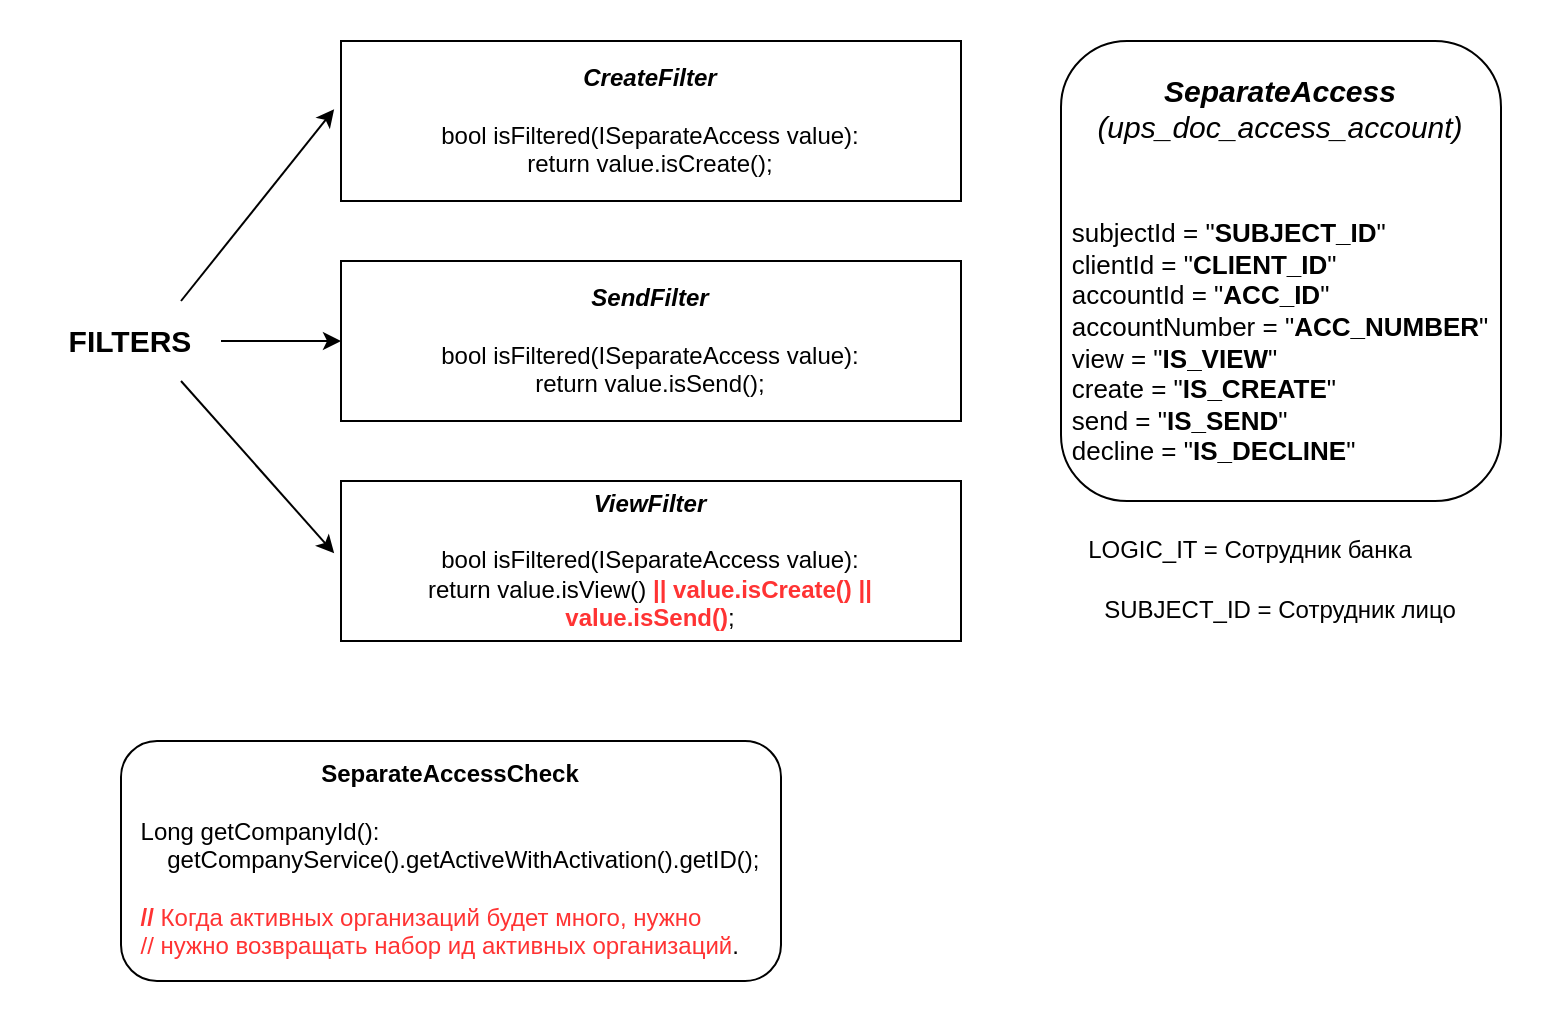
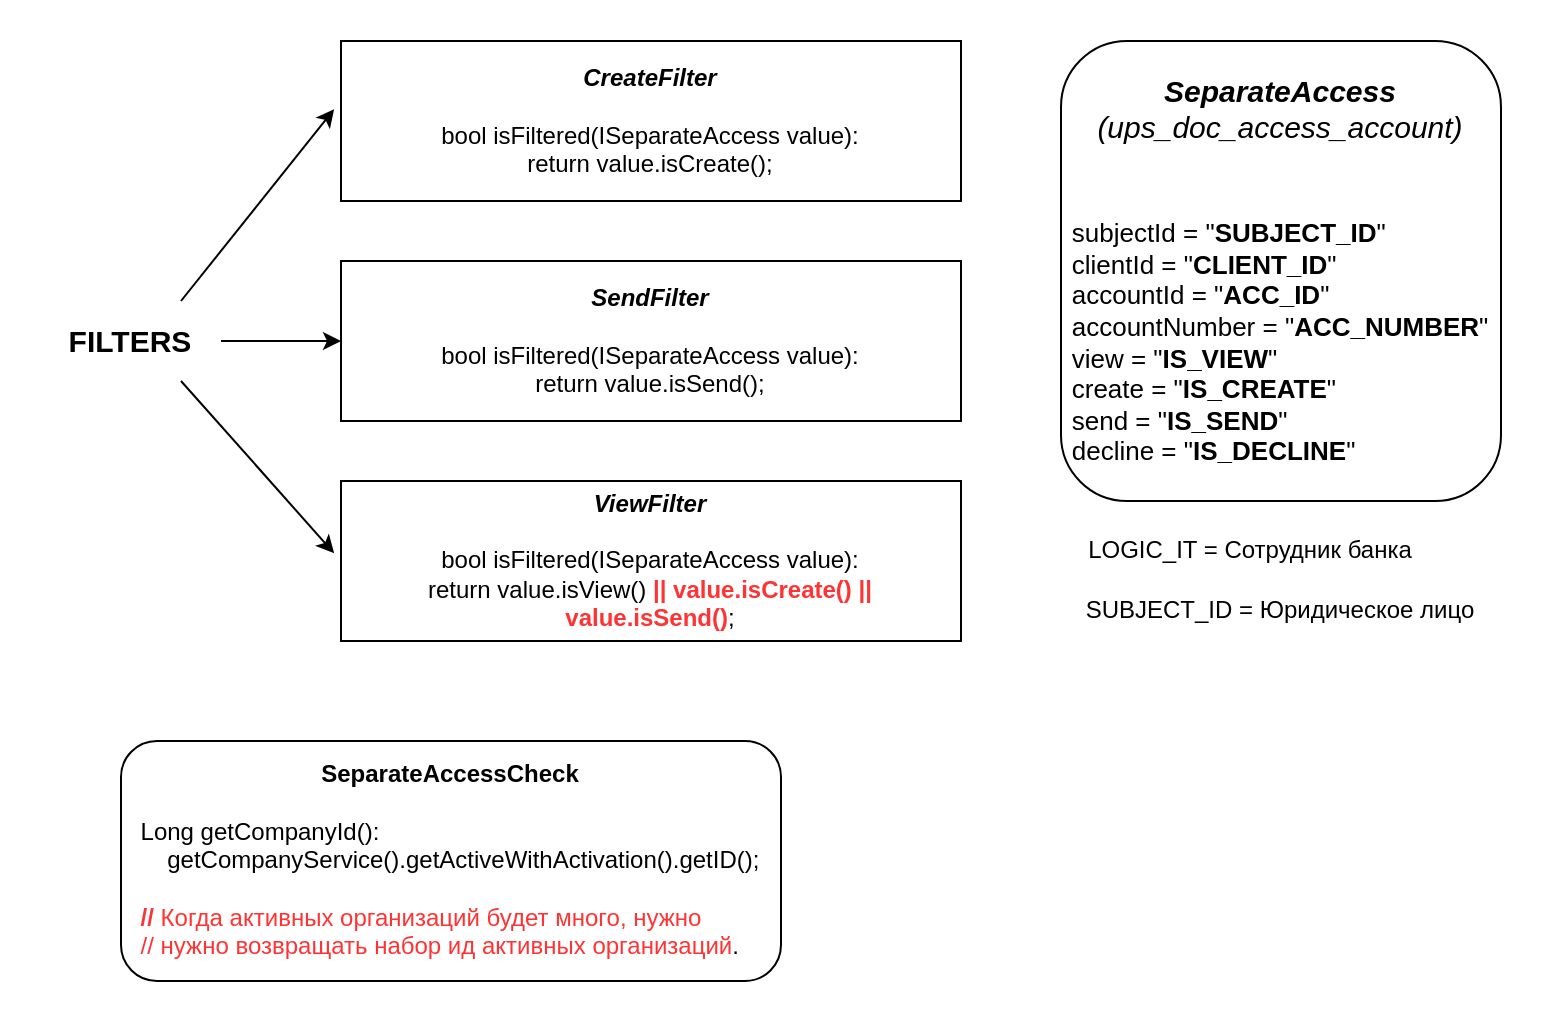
node "SUBJECT_ID = Сотрудник лицо": label "SUBJECT_ID = Сотрудник лицо" -> "SUBJECT_ID = Юридическое лицо"
